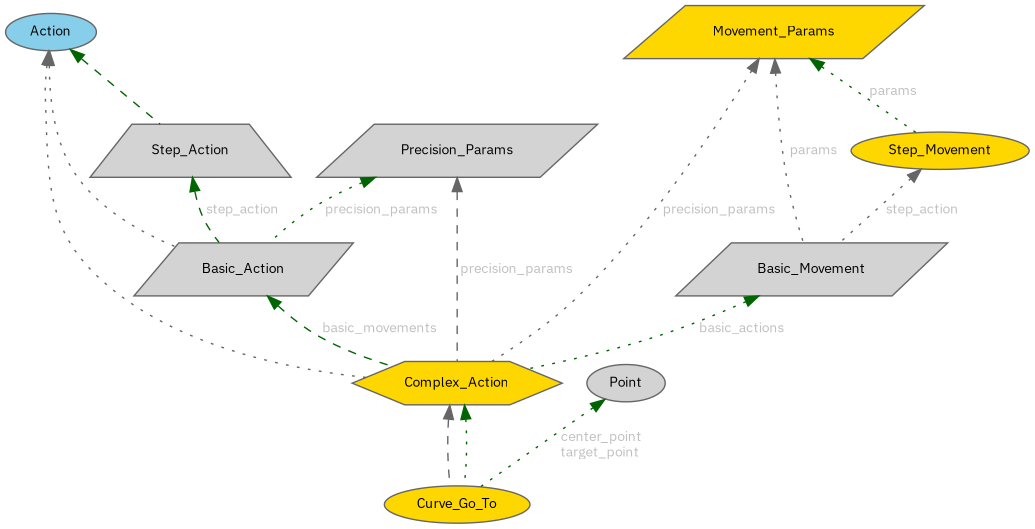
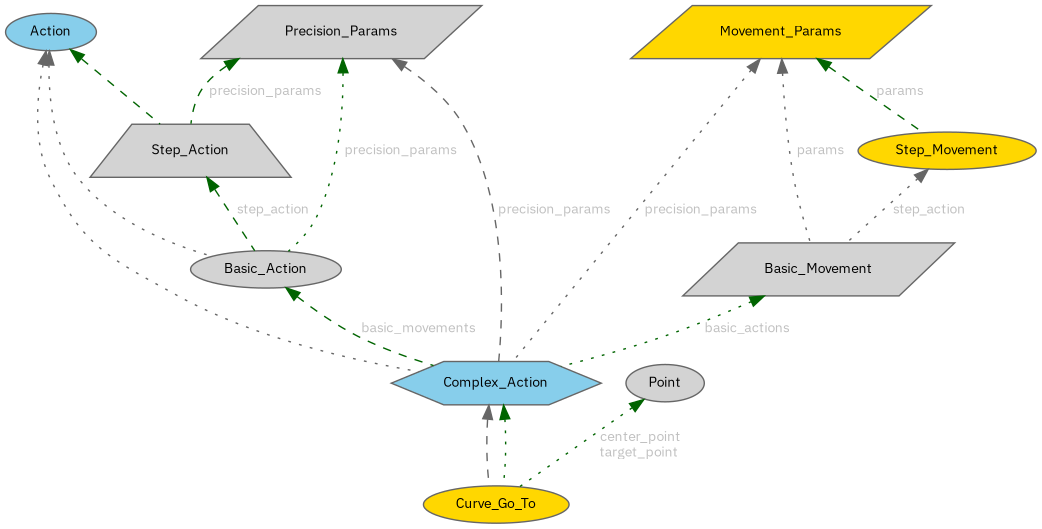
edge "Step_Action" -> "Precision_Params": added, label "precision_params"
edge "Step_Movement" -> "Movement_Params": style dotted -> dashed
node "Basic_Action": shape parallelogram -> ellipse
node "Complex_Action": fillcolor gold -> skyblue
